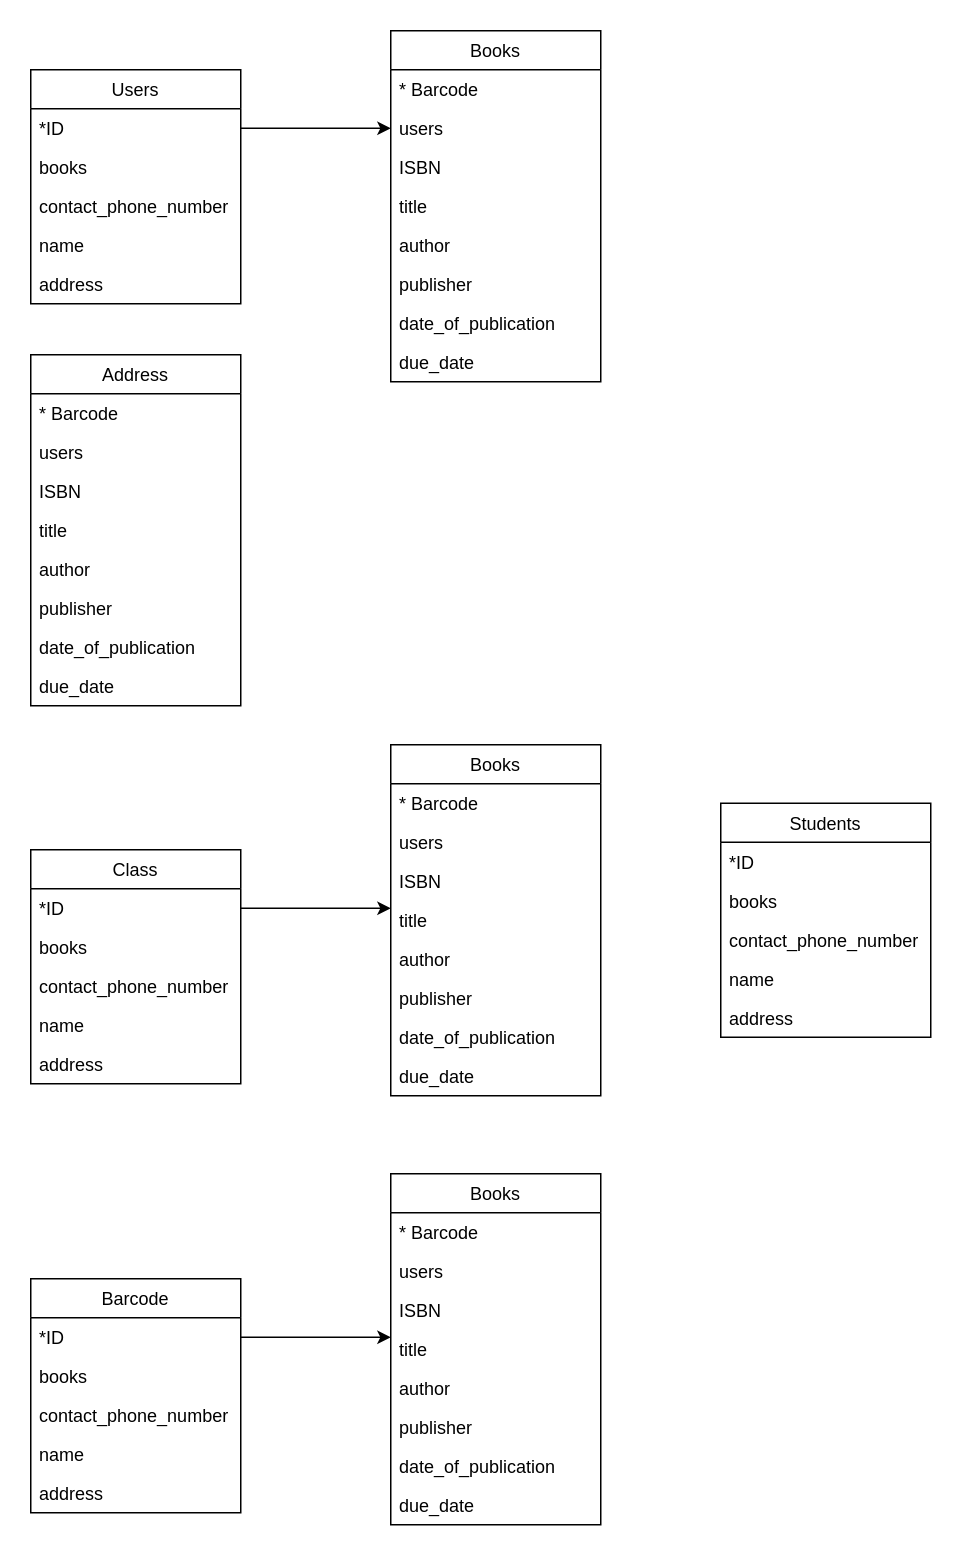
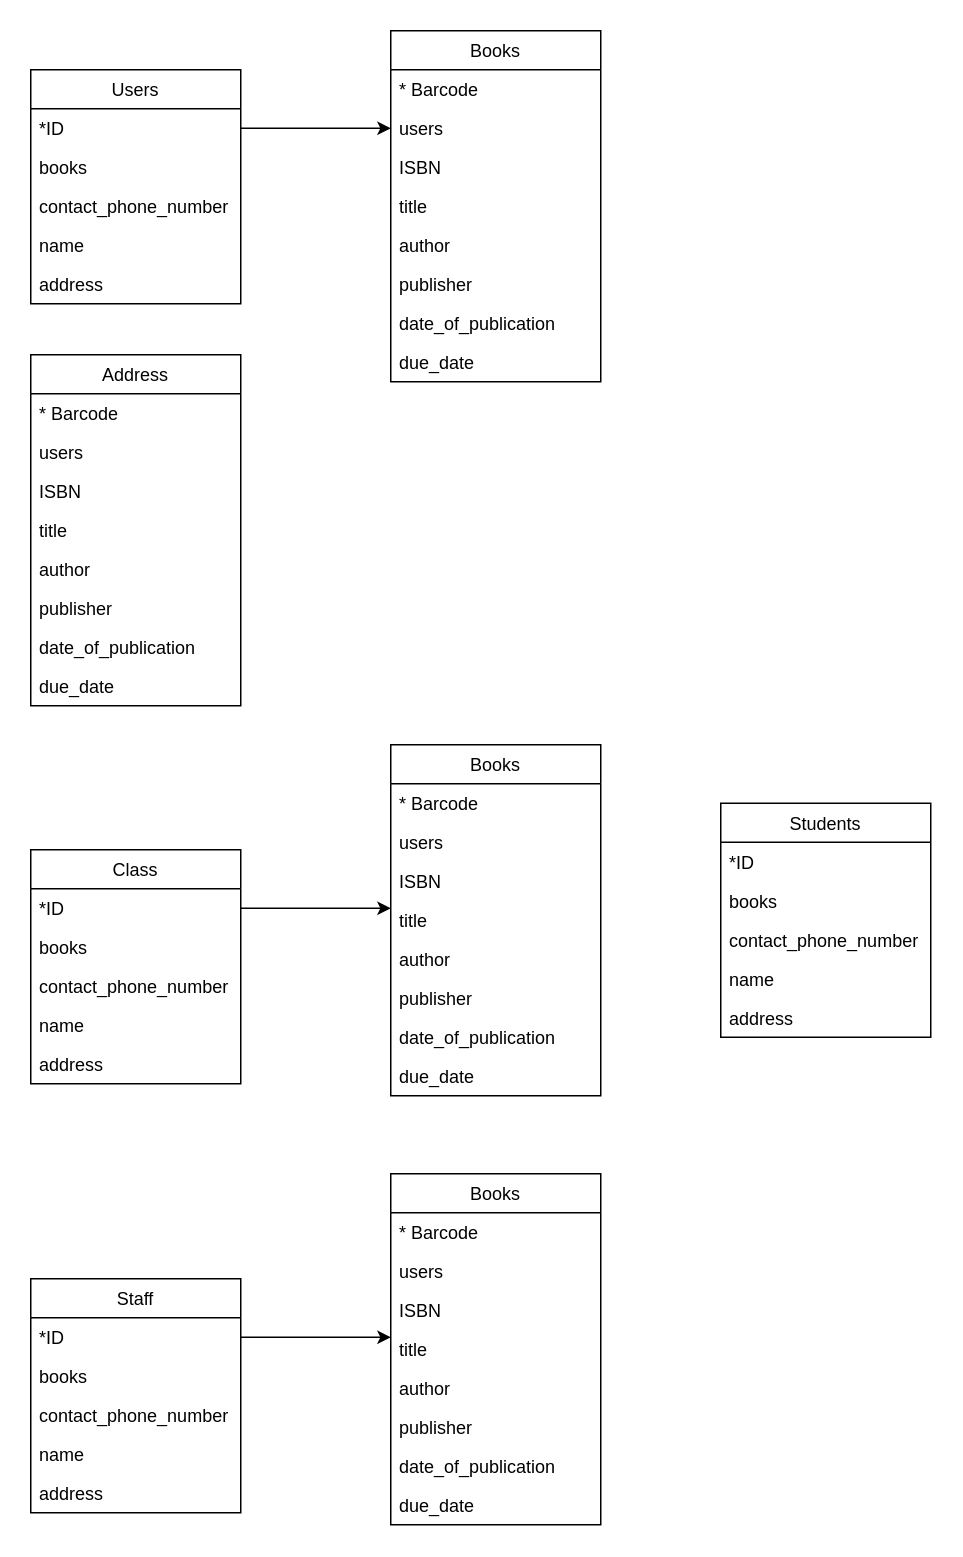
node "Barcode": label "Barcode" -> "Staff"
